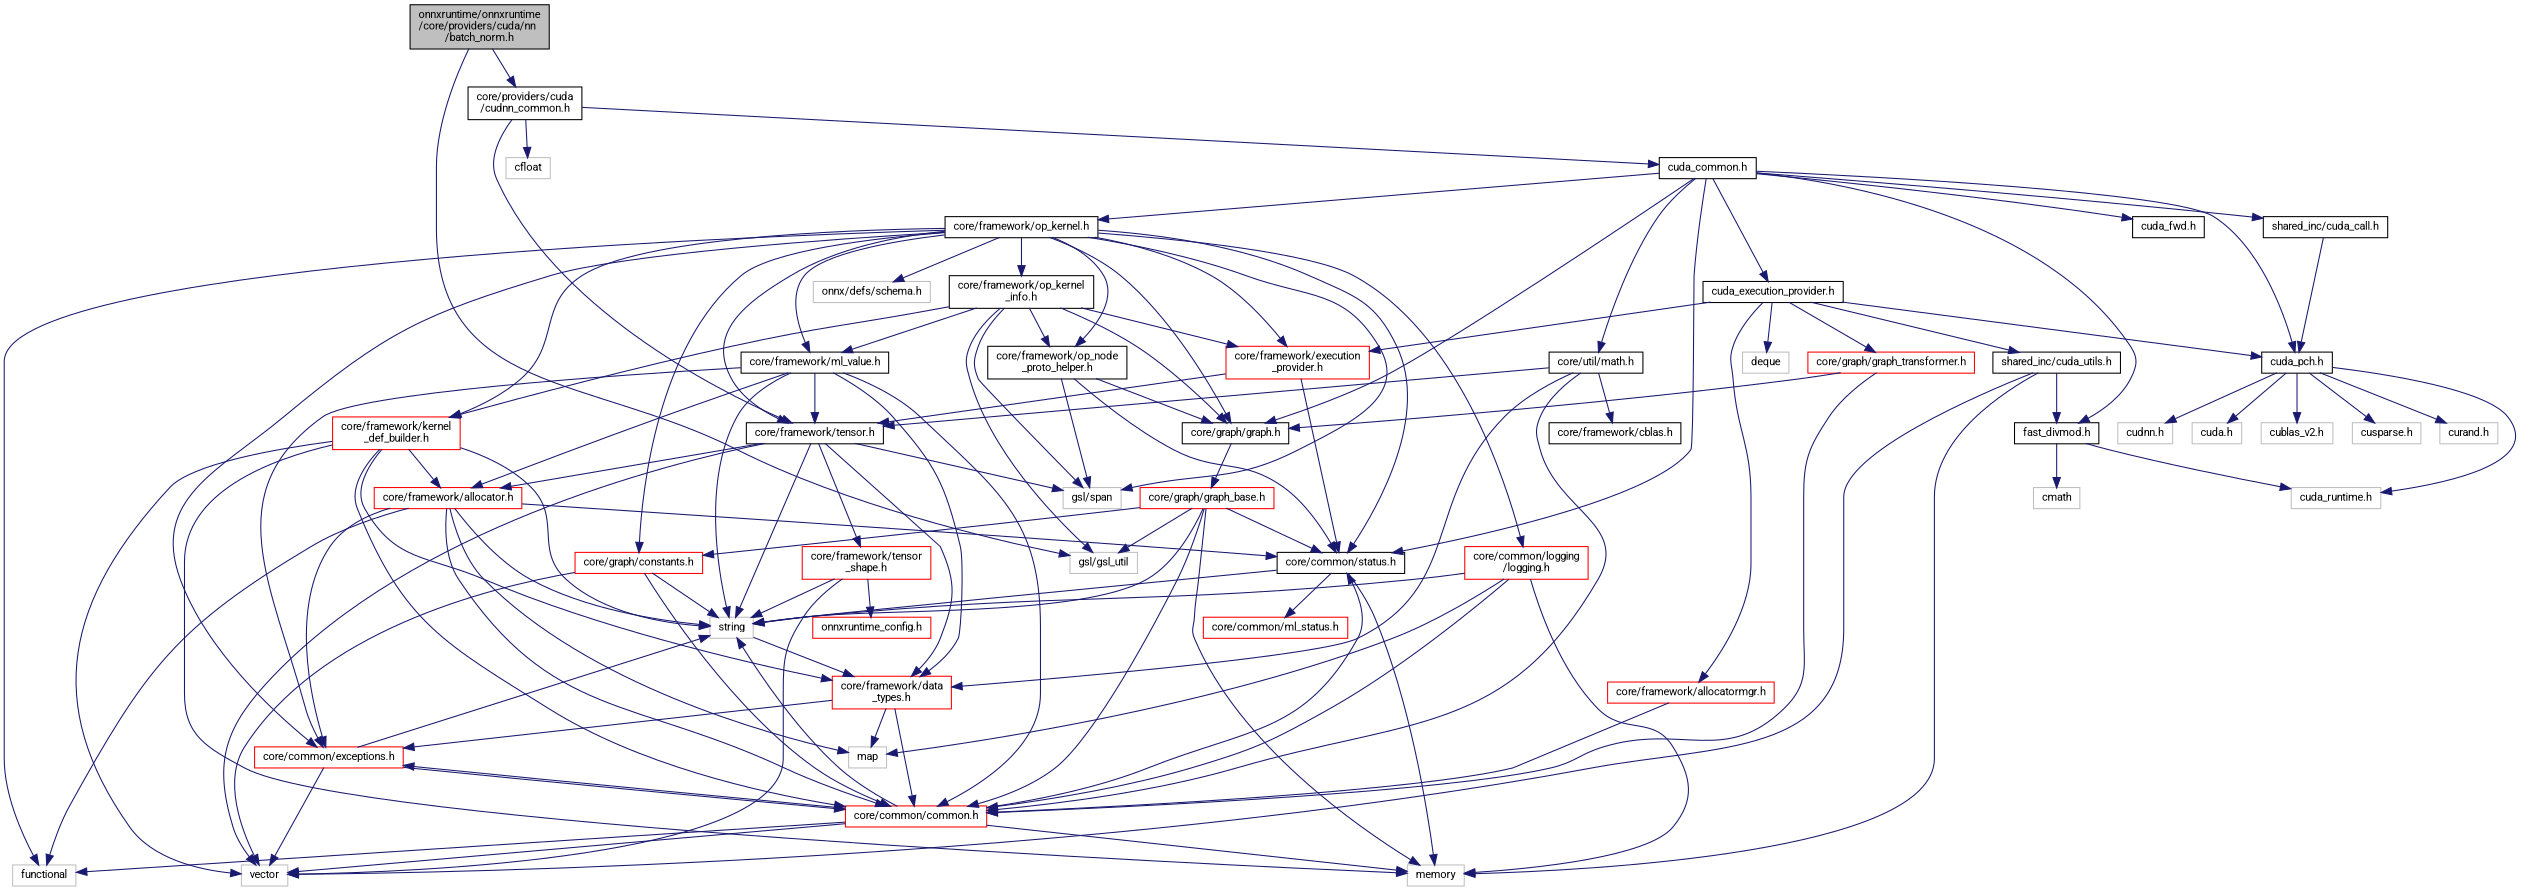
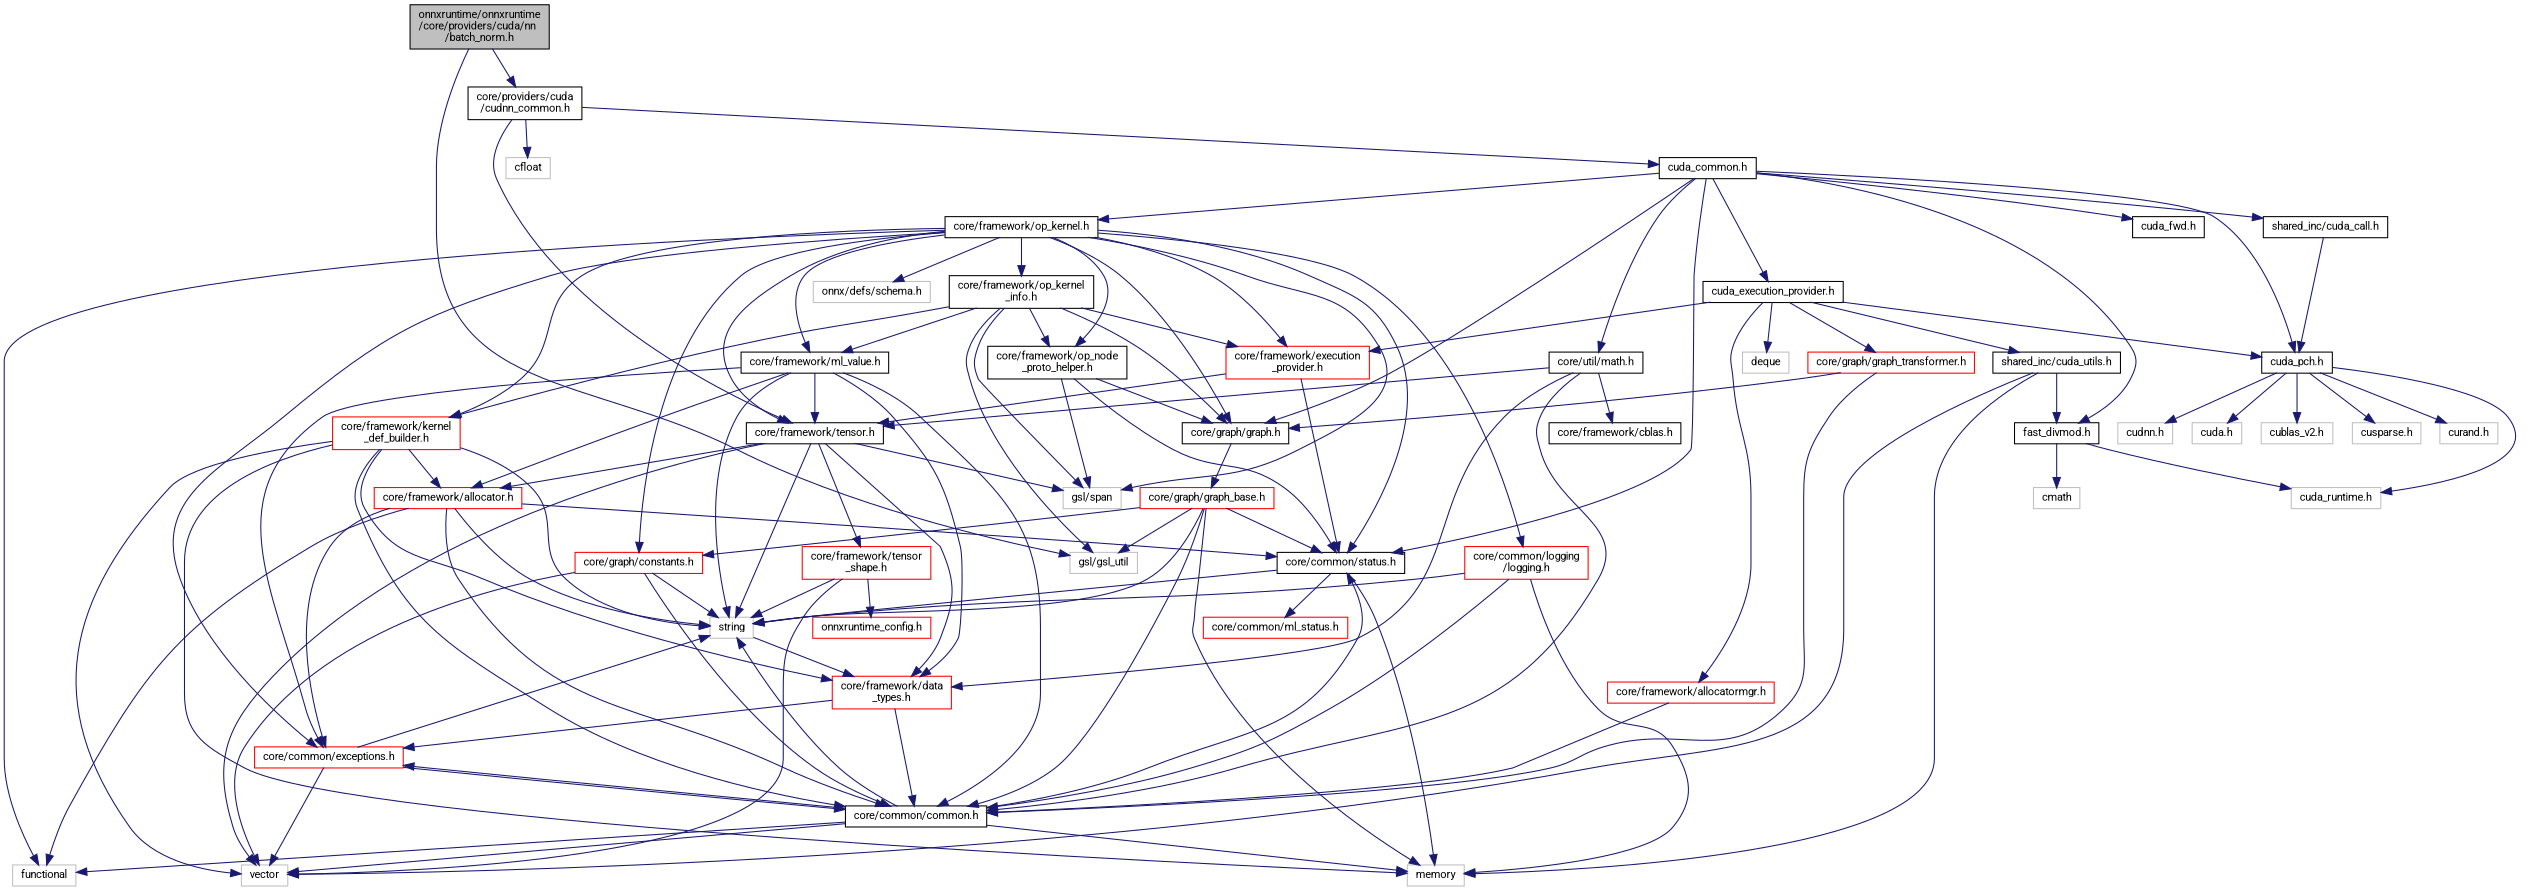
node "map": removed
node "core/common/common.h": color red -> black
